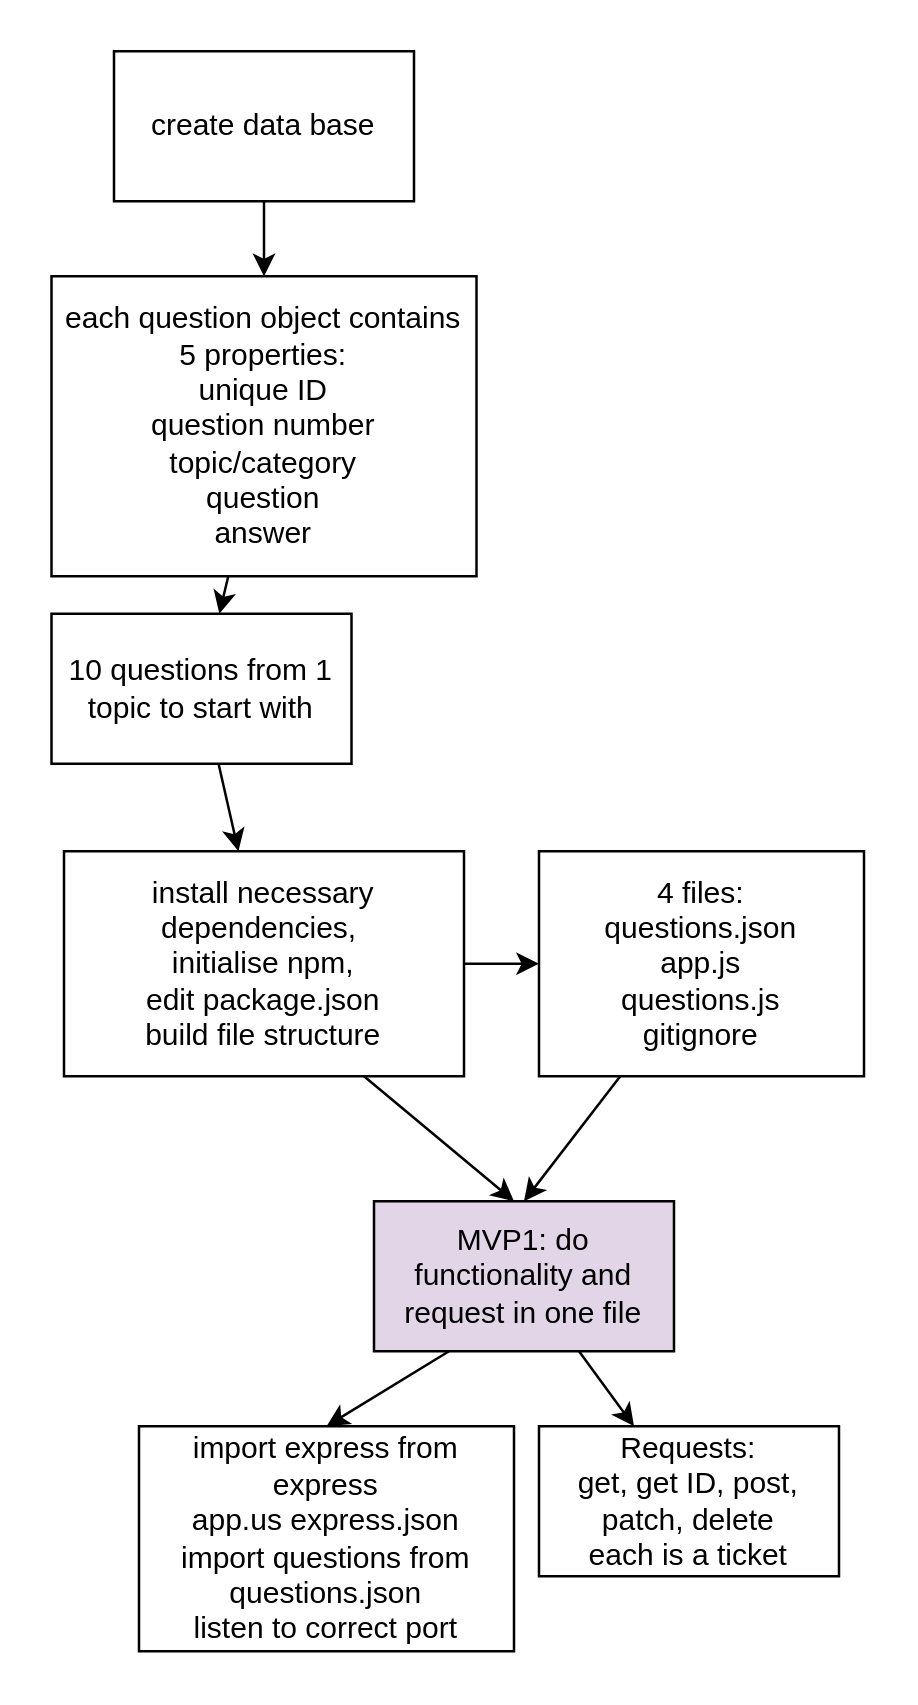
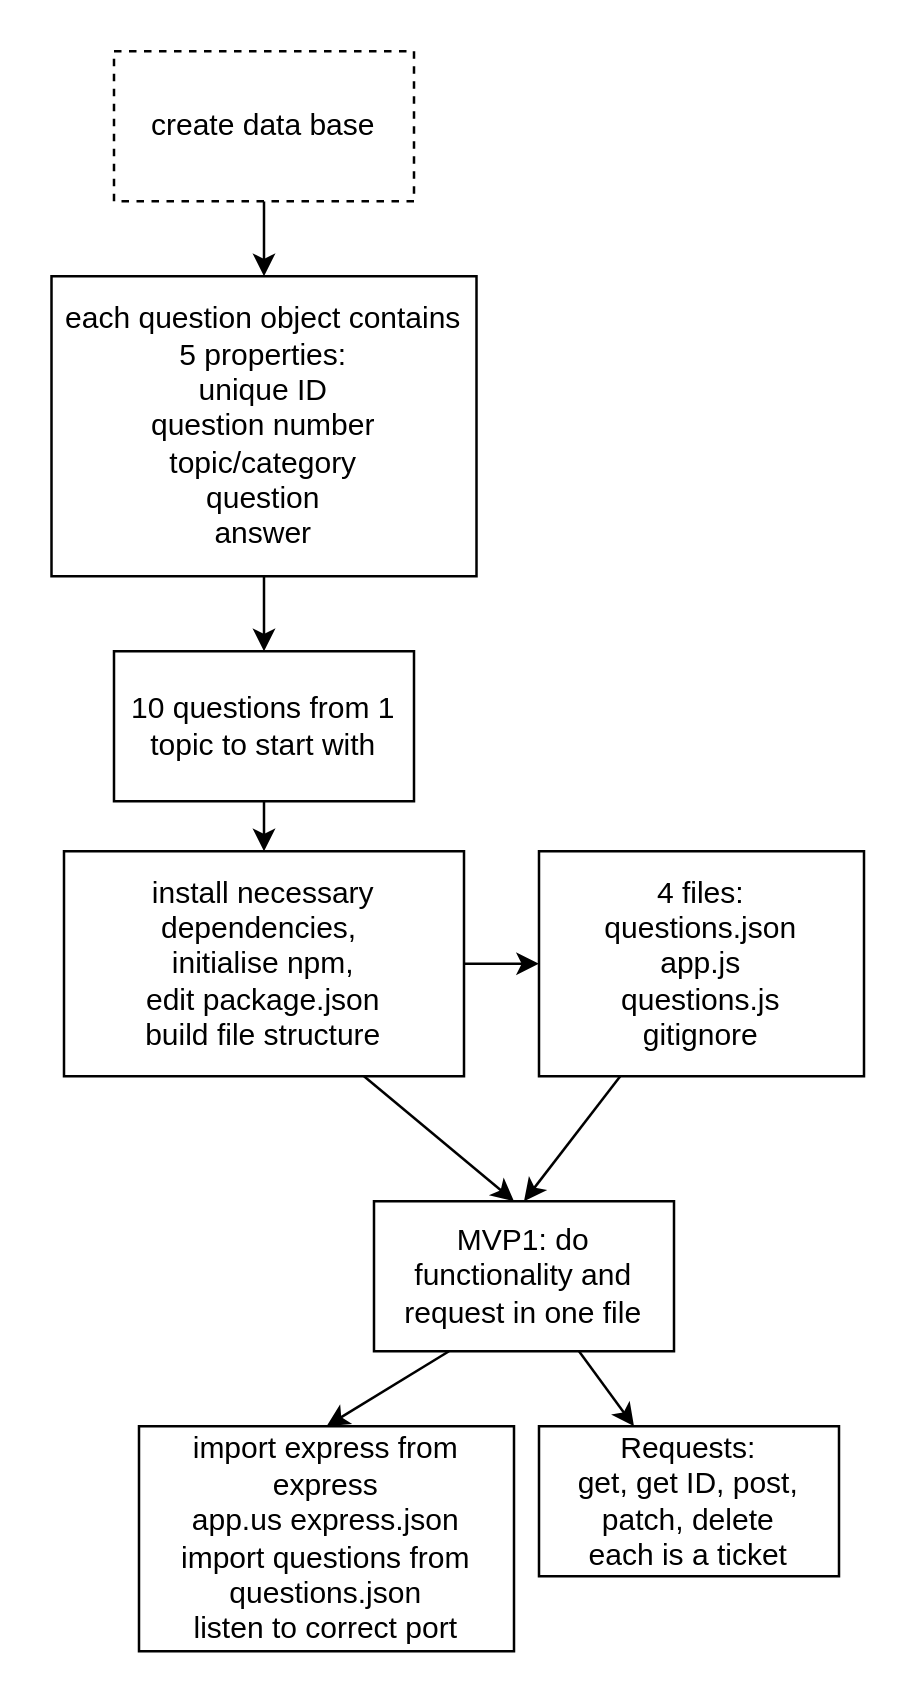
node "create data base": style solid -> dashed
node "10 questions from 1 topic to start with": moved (201, 689) -> (264, 726)
node "MVP1: do functionality and request in one file": fillcolor #e1d5e7 -> #ffffff
